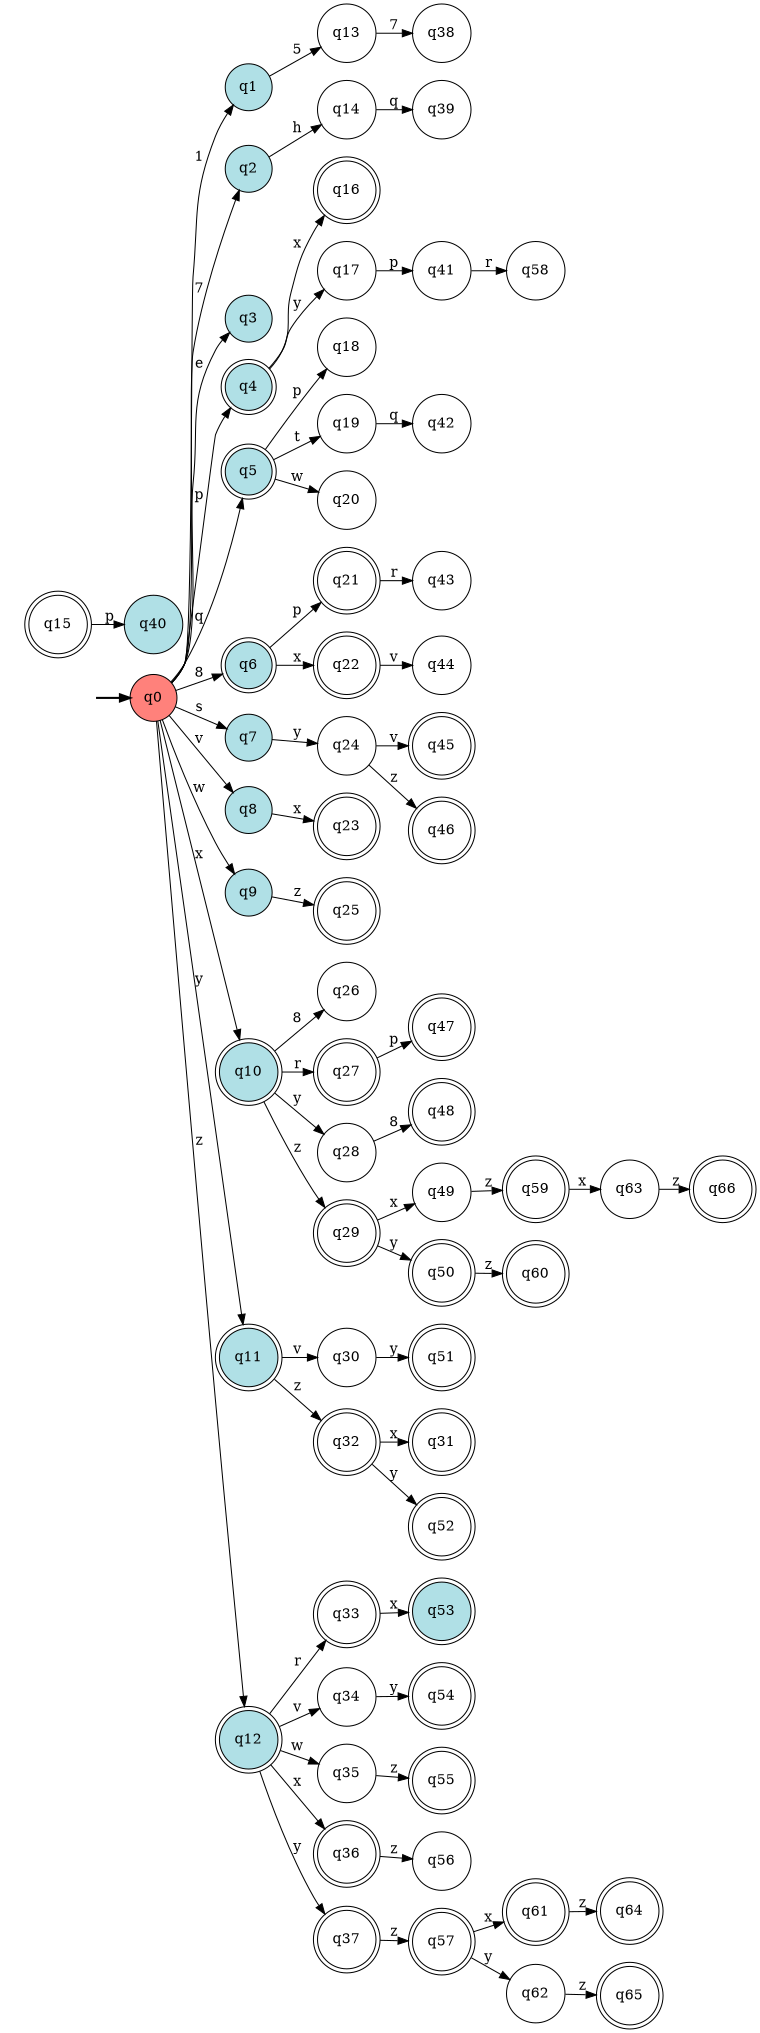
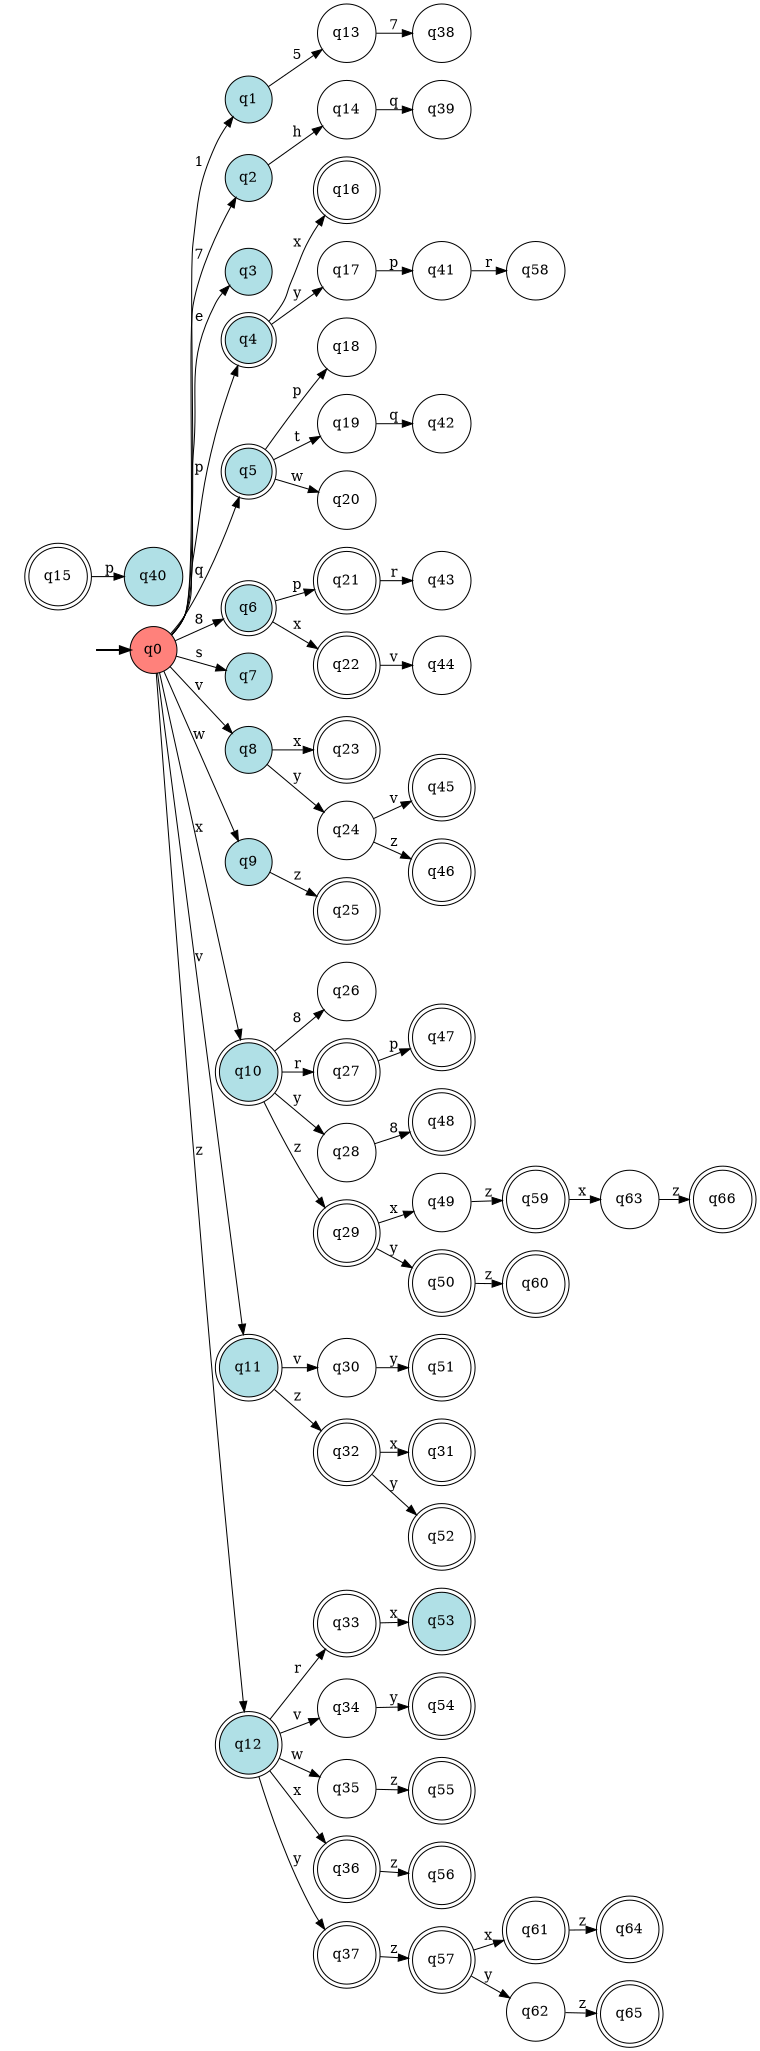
edge "q7" -> "q24": now "q8" -> "q24"
edge "q0" -> "q11": label "y" -> "v"
node "q56": shape circle -> doublecircle
